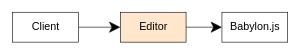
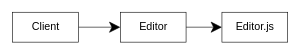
node "Editor": fillcolor #ffe6cc -> #ffffff
node "Babylon.js": label "Babylon.js" -> "Editor.js"
